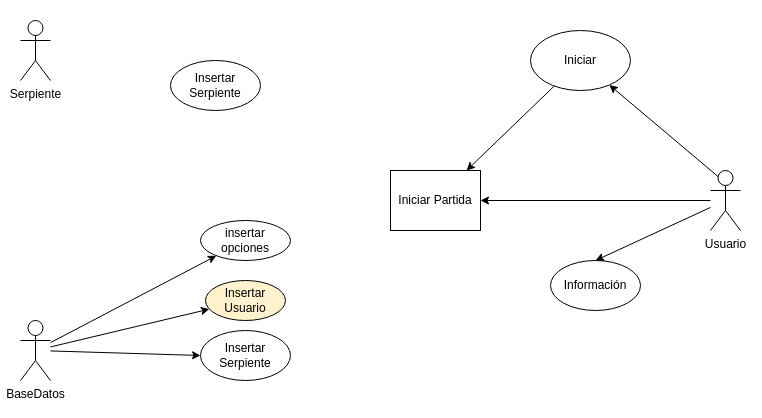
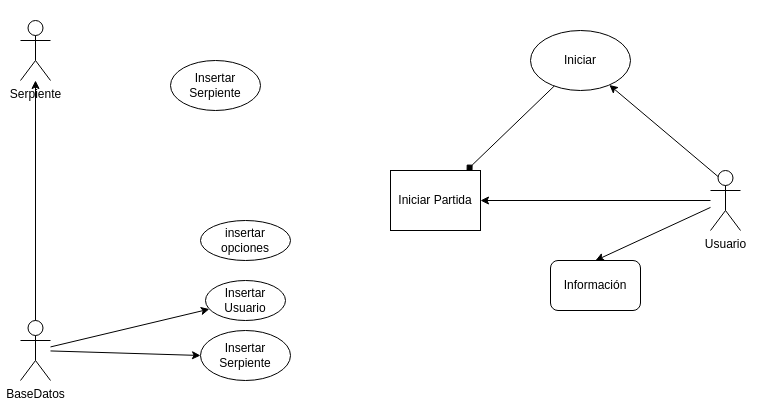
edge "Iniciar" -> "Iniciar Partida": arrowhead classic -> diamond
node "Información": shape ellipse -> rounded rectangle
edge "BaseDatos" -> "insertar opciones": now "BaseDatos" -> "Serpiente"
node "Insertar Usuario": fillcolor #fff2cc -> #ffffff
